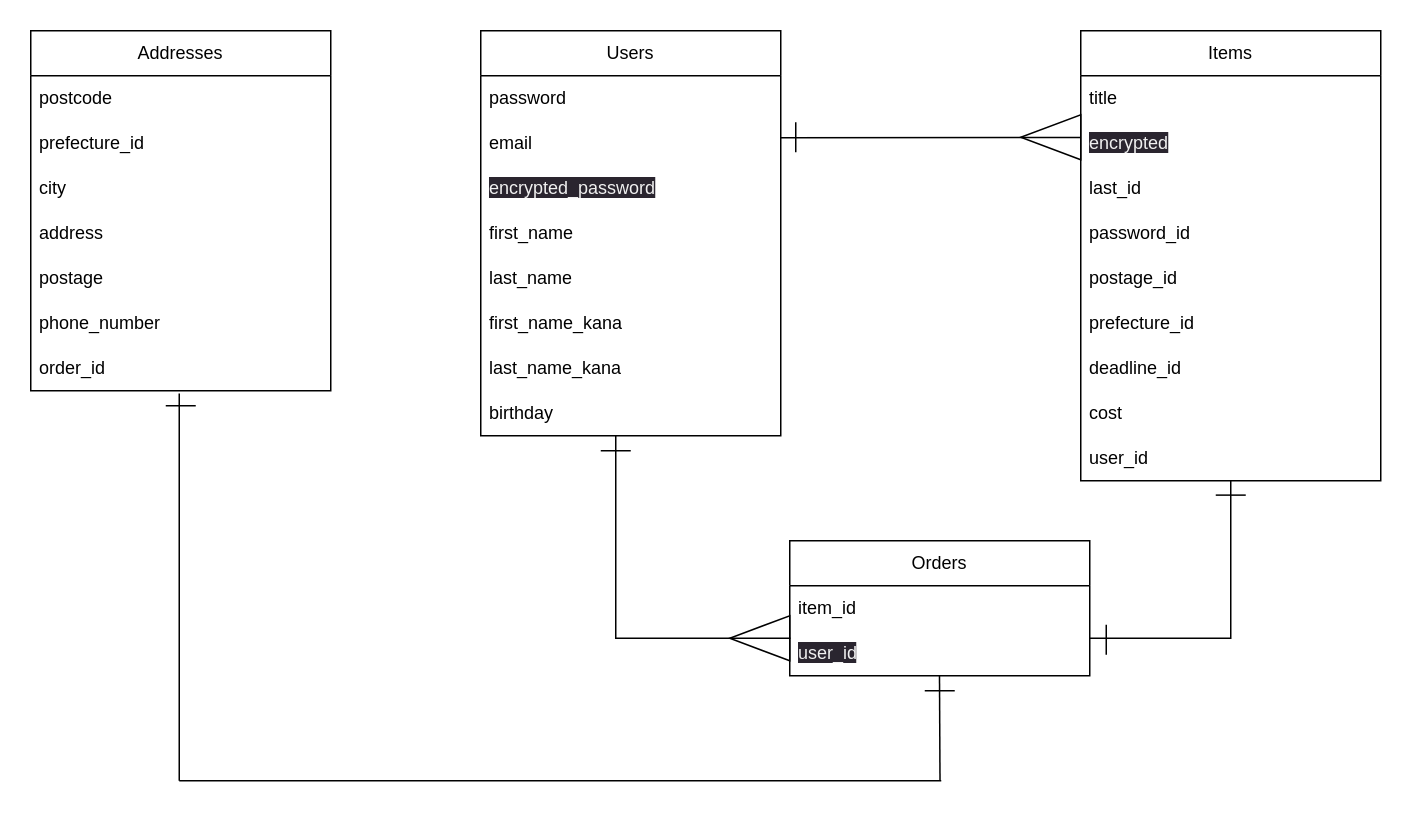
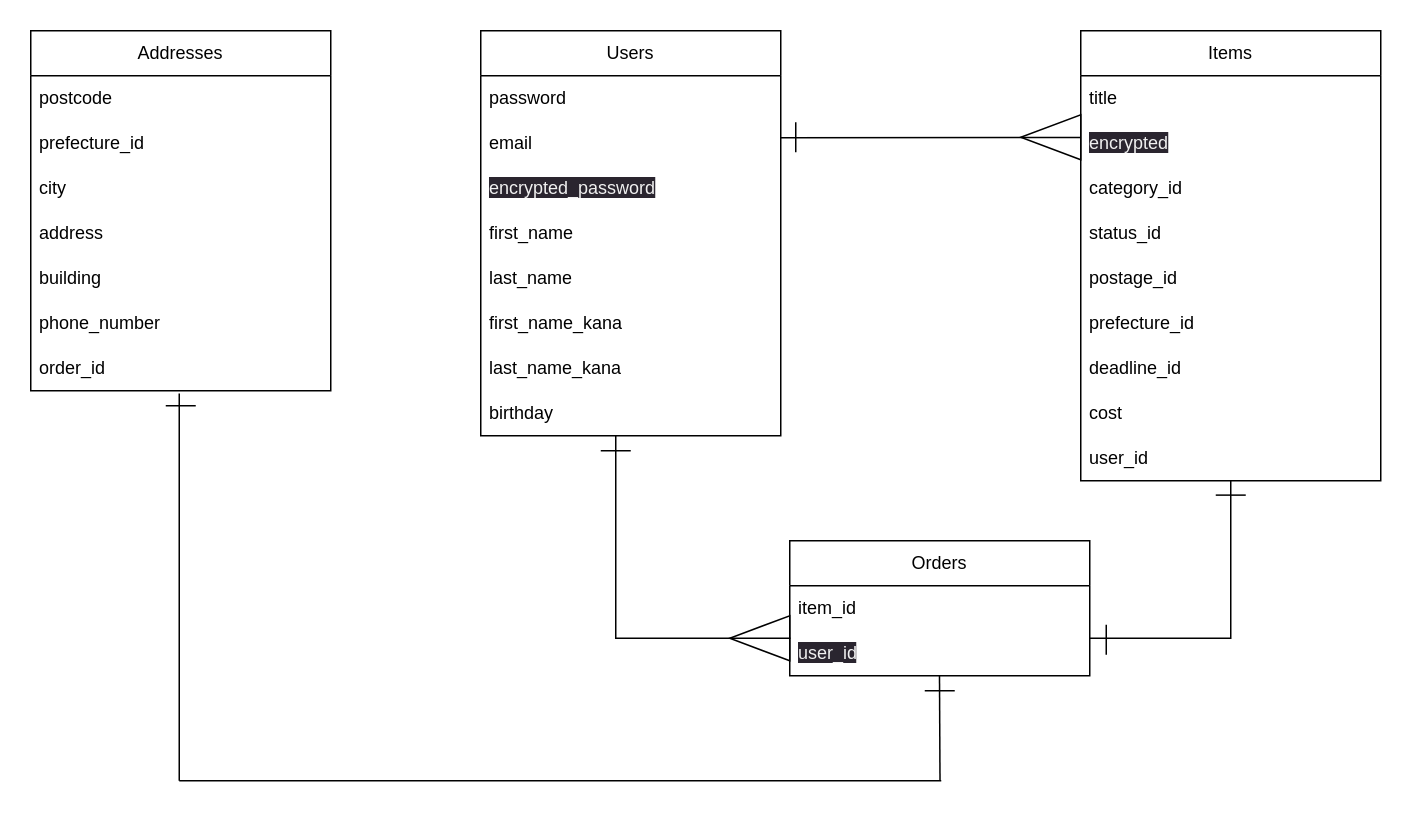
node "last_id": label "last_id" -> "category_id"
node "password_id": label "password_id" -> "status_id"
node "postage": label "postage" -> "building"
